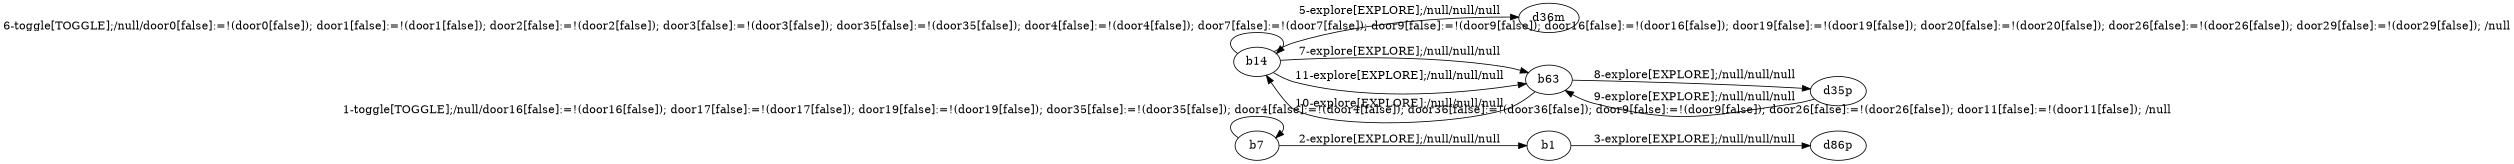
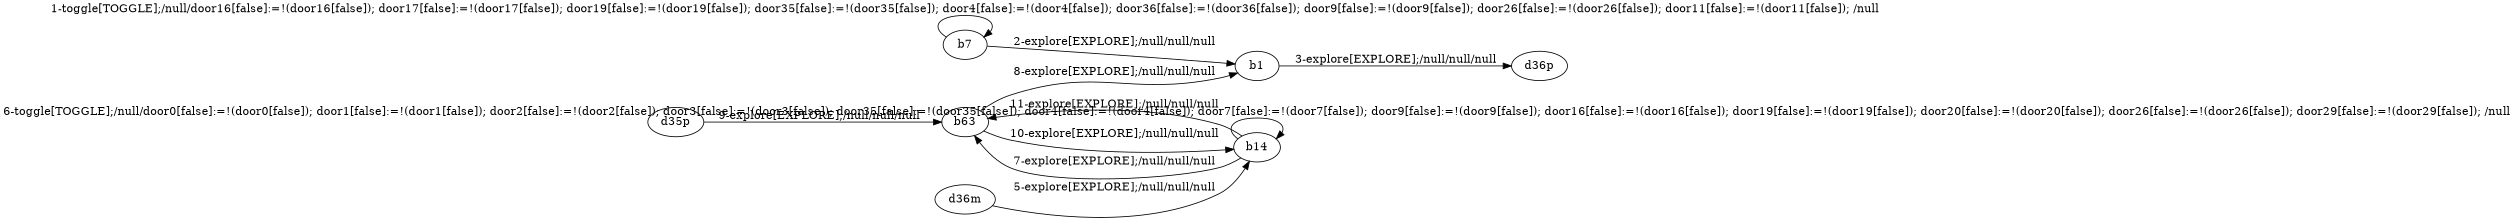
edge "b14" -> "d36m": reversed
edge "b63" -> "d35p": now "b63" -> "b1"
node "d86p": label "d86p" -> "d36p"
